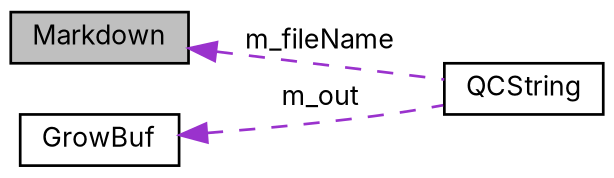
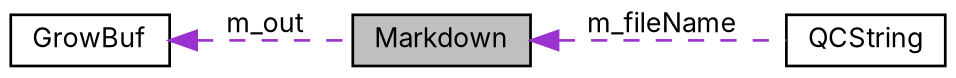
edge "QCString" -> "GrowBuf": now "Markdown" -> "GrowBuf"
